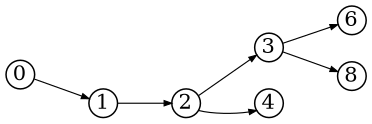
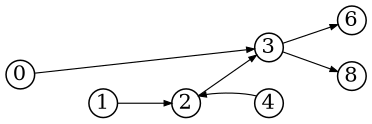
edge "0" -> "1": now "0" -> "3"
edge "2" -> "4": reversed
